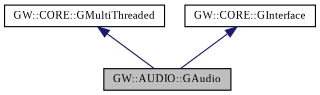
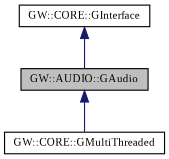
edge "GW::AUDIO::GAudio" -> "GW::CORE::GMultiThreaded": reversed
